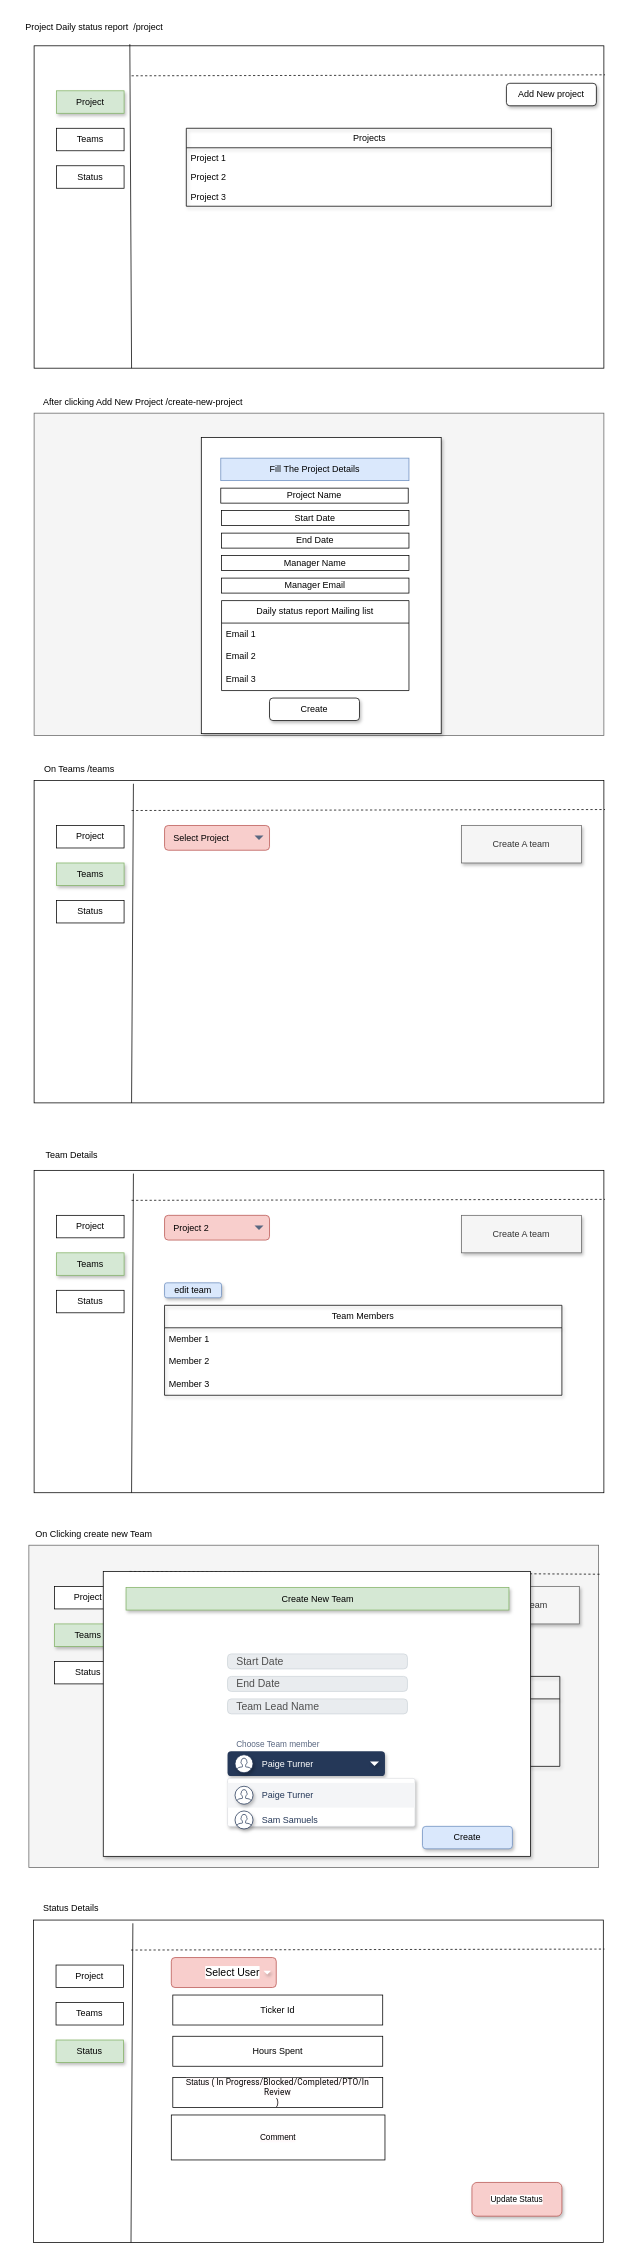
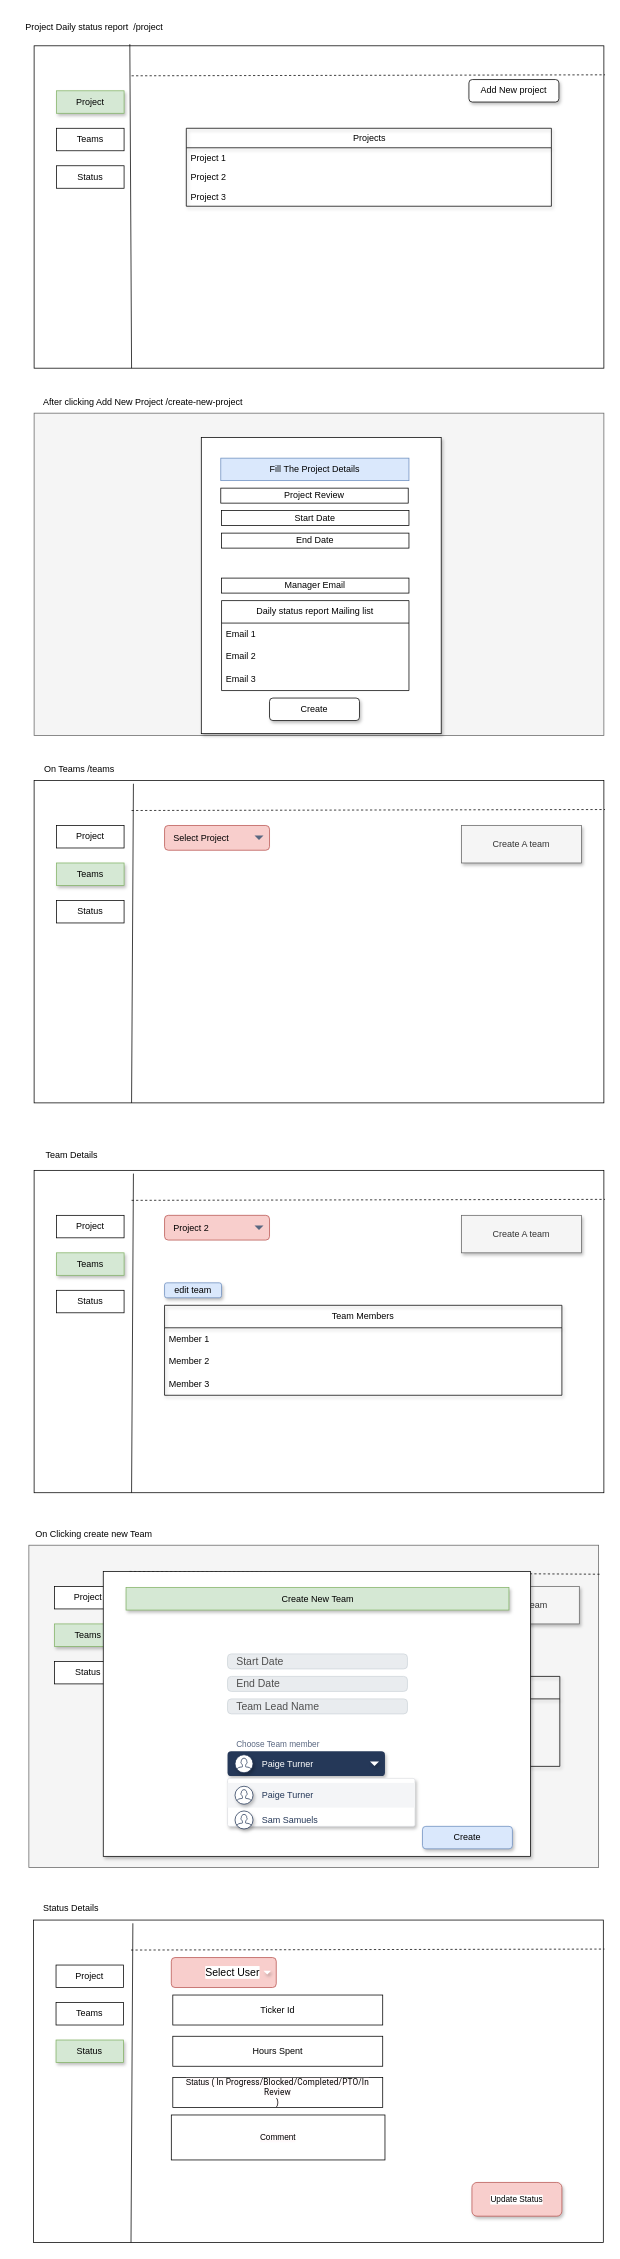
node "Add New project": moved (552, 94) -> (514, 90)
node "Project Name": label "Project Name" -> "Project Review"
node "Manager Name": removed
